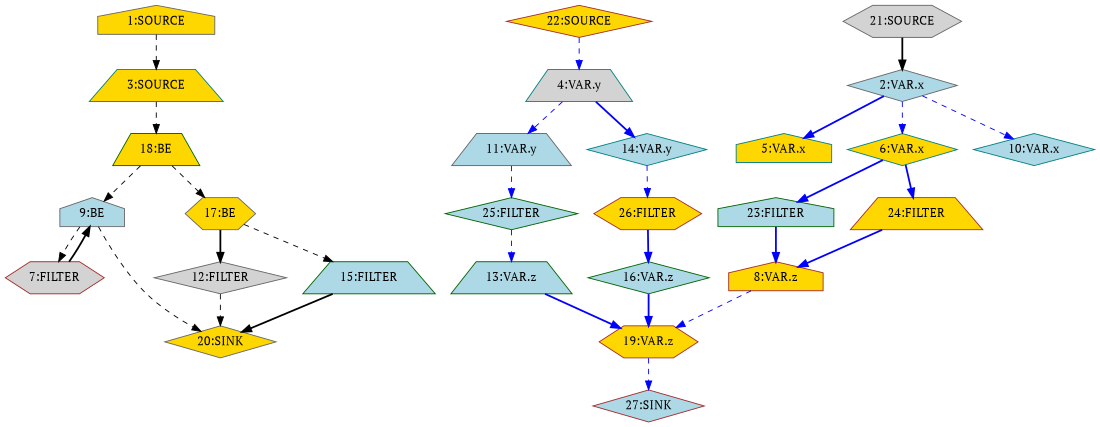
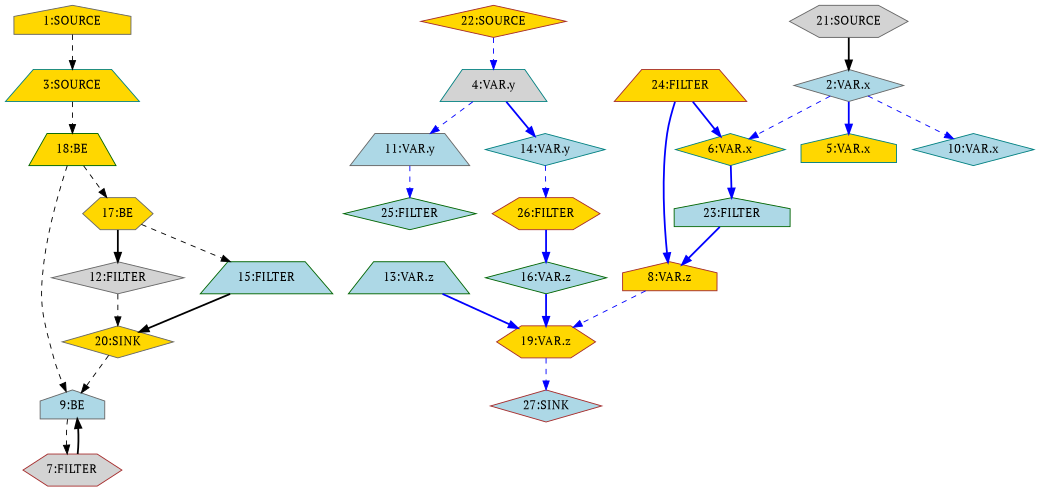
edge "6:VAR.x" -> "24:FILTER": reversed
edge "25:FILTER" -> "13:VAR.z": removed
edge "9:BE" -> "20:SINK": reversed
